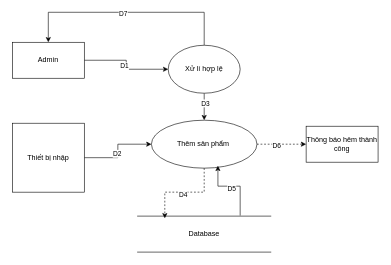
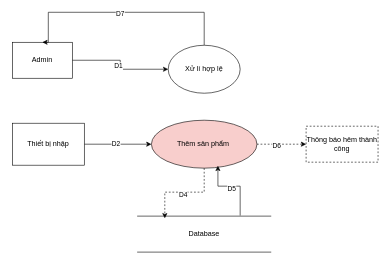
node "Admin": size 72x36 -> 60x36
edge "Xử lí hợp lệ" -> "Thêm sản phẩm": removed, label "D3"
node "Thêm sản phẩm": fillcolor #ffffff -> #f8cecc
node "Thông báo hêm thành công": style solid -> dashed
node "Thiết bị nhập": size 72x69 -> 72x42
